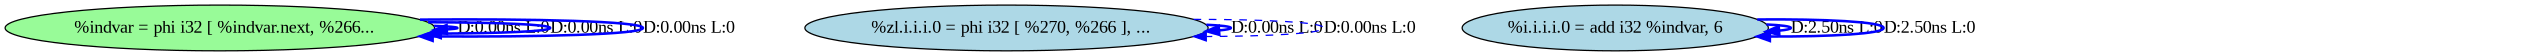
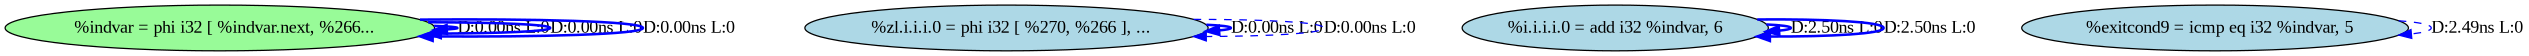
node "%exitcond9 = icmp eq i32 %indvar, 5": added
